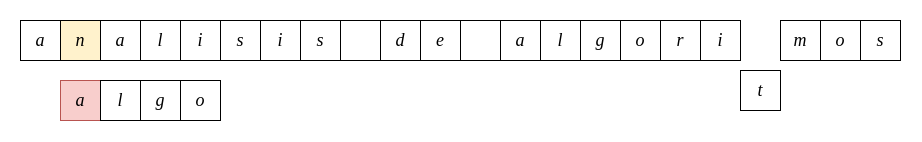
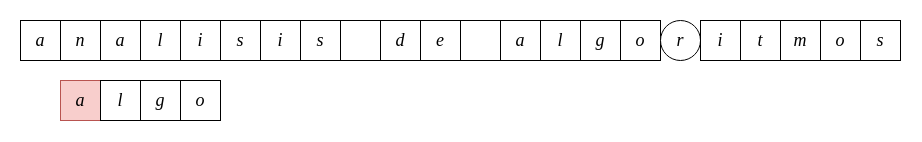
node "n": fillcolor #fff2cc -> #ffffff
node "r": shape rectangle -> ellipse
node "t": moved (761, 91) -> (761, 41)
